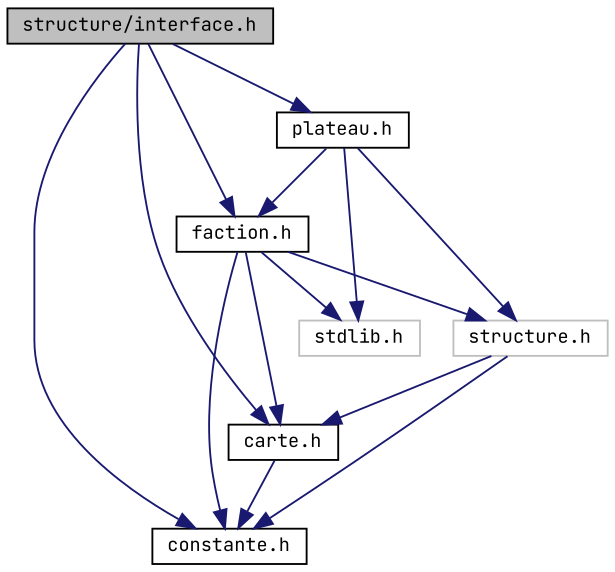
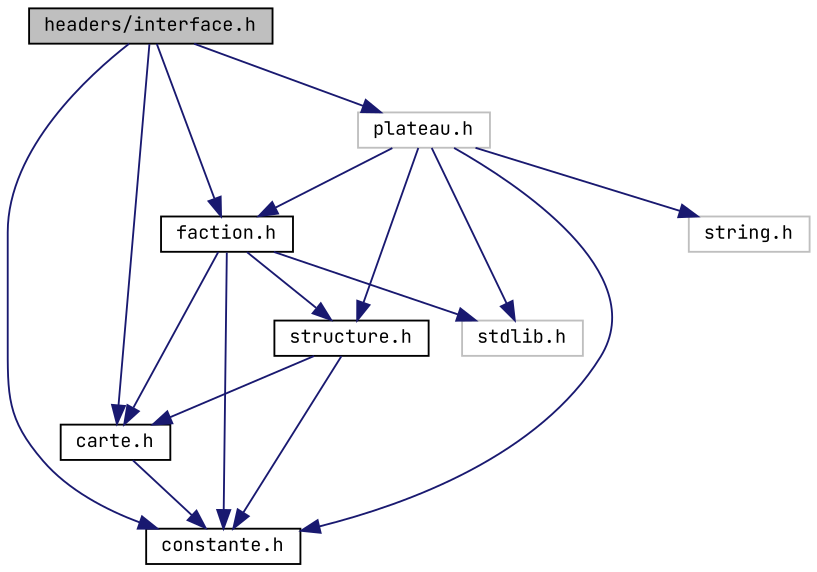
node "structure/interface.h": label "structure/interface.h" -> "headers/interface.h"
node "plateau.h": color black -> grey75
node "string.h": added
node "structure.h": color grey75 -> black
edge "plateau.h" -> "constante.h": added
